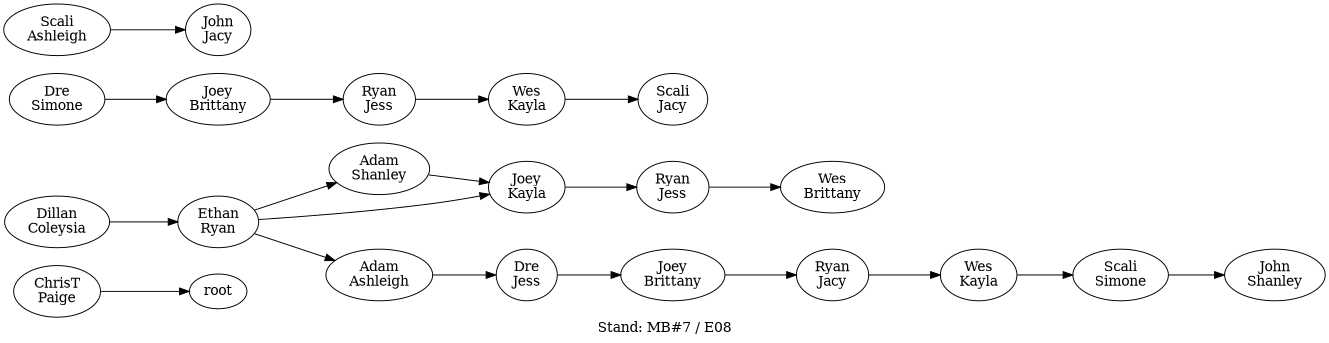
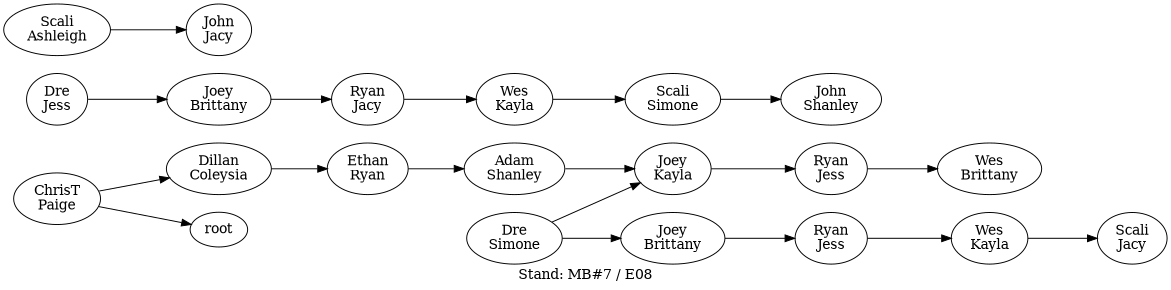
edge "ChrisT Paige" -> "Dillan Coleysia": added
edge "Ethan Ryan" -> "Joey Kayla": now "Dre Simone" -> "Joey Kayla"
node "Adam Ashleigh": removed
